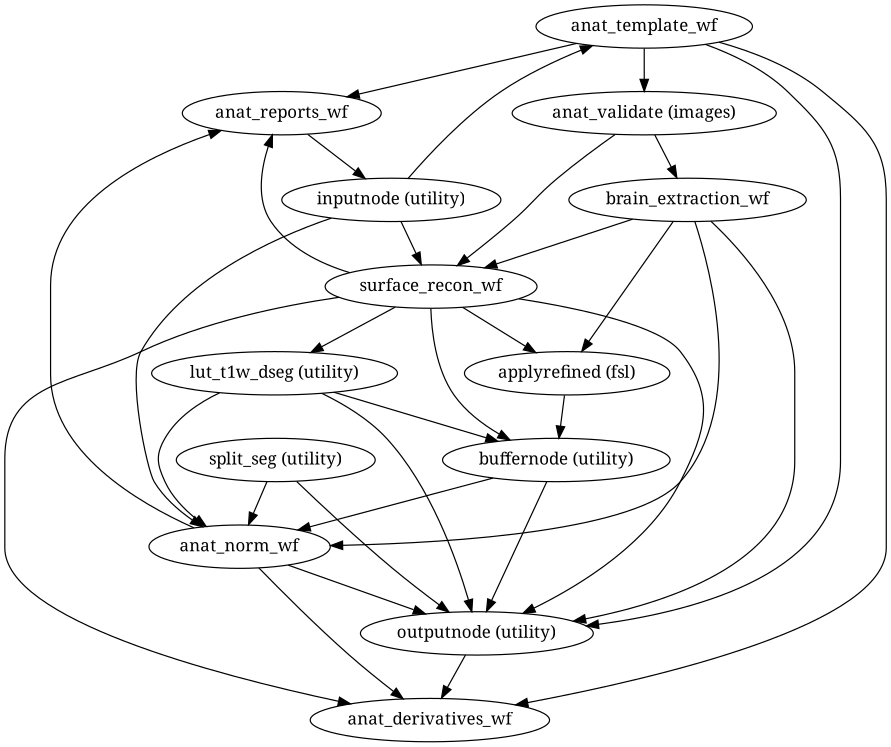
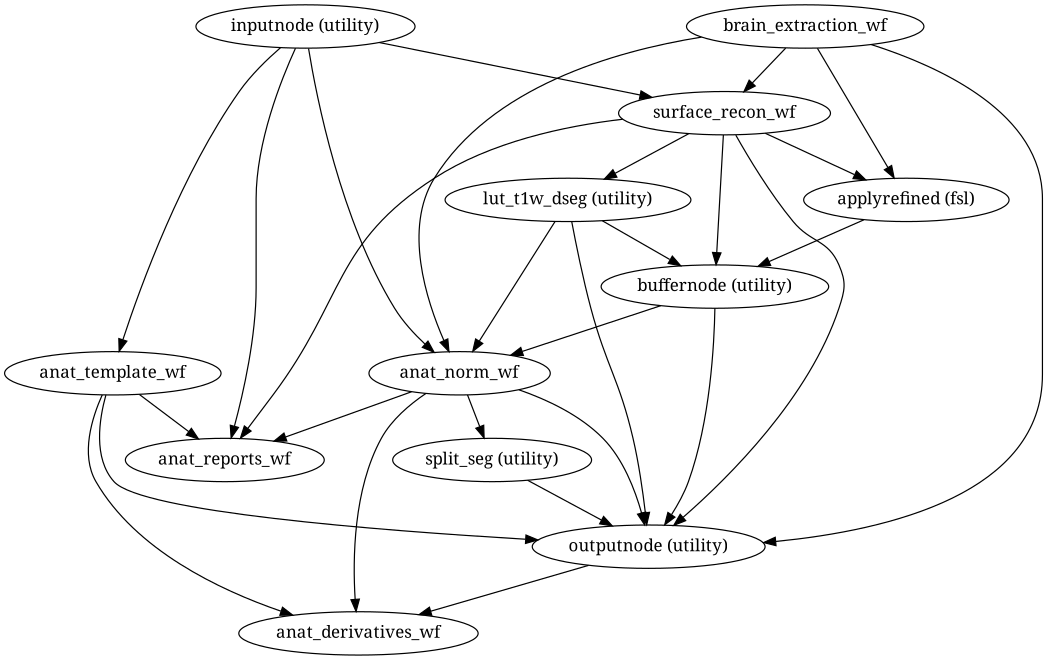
node "anat_validate (images)": removed
edge "anat_reports_wf" -> "inputnode (utility)": reversed
edge "surface_recon_wf" -> "anat_derivatives_wf": removed
edge "split_seg (utility)" -> "anat_norm_wf": reversed
